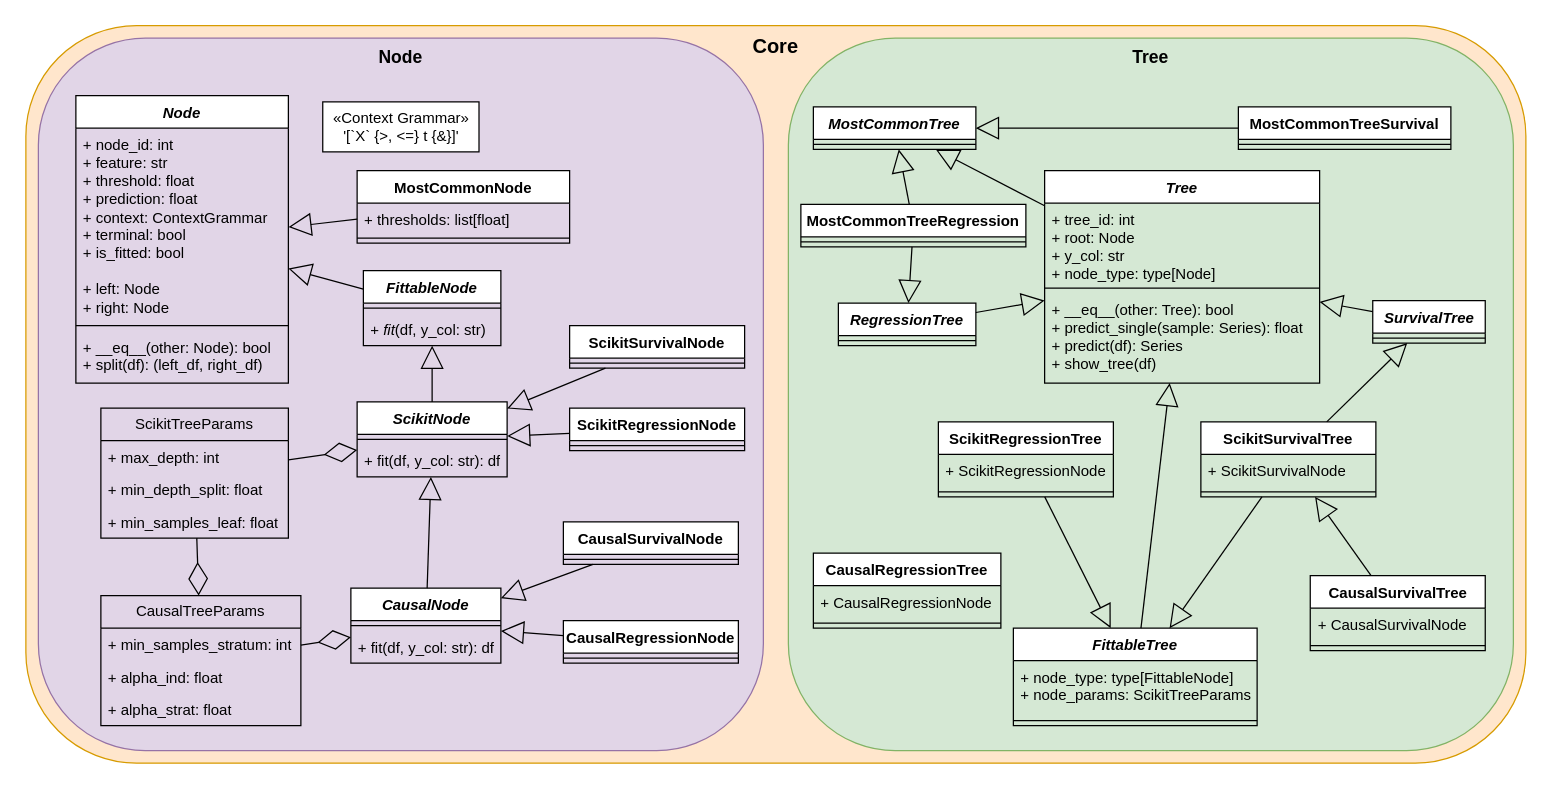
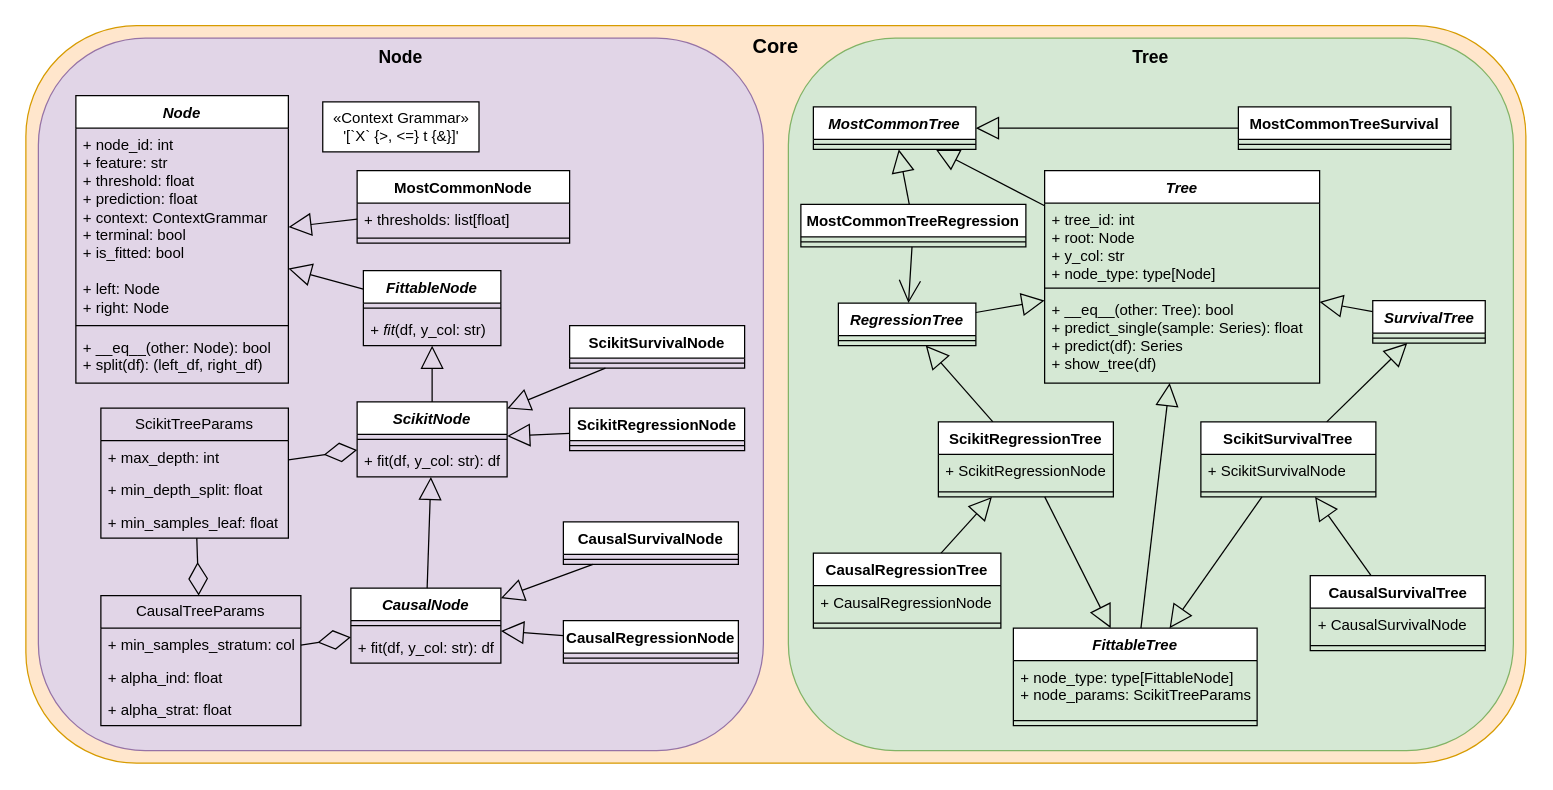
edge "MostCommonTreeRegression" -> "RegressionTree": arrowhead block -> open
edge "ScikitRegressionTree" -> "RegressionTree": added
edge "CausalRegressionTree" -> "ScikitRegressionTree": added
node "+ min_samples_stratum: int": label "+ min_samples_stratum: int" -> "+ min_samples_stratum: col"
